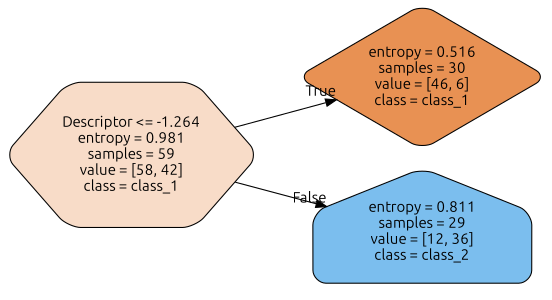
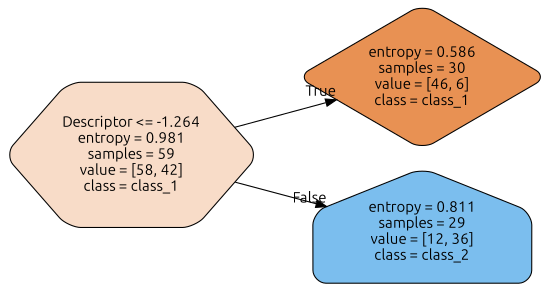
node "entropy = 0.516 samples = 30 value = [46, 6] class = class_1": label "entropy = 0.516 samples = 30 value = [46, 6] class = class_1" -> "entropy = 0.586 samples = 30 value = [46, 6] class = class_1"
